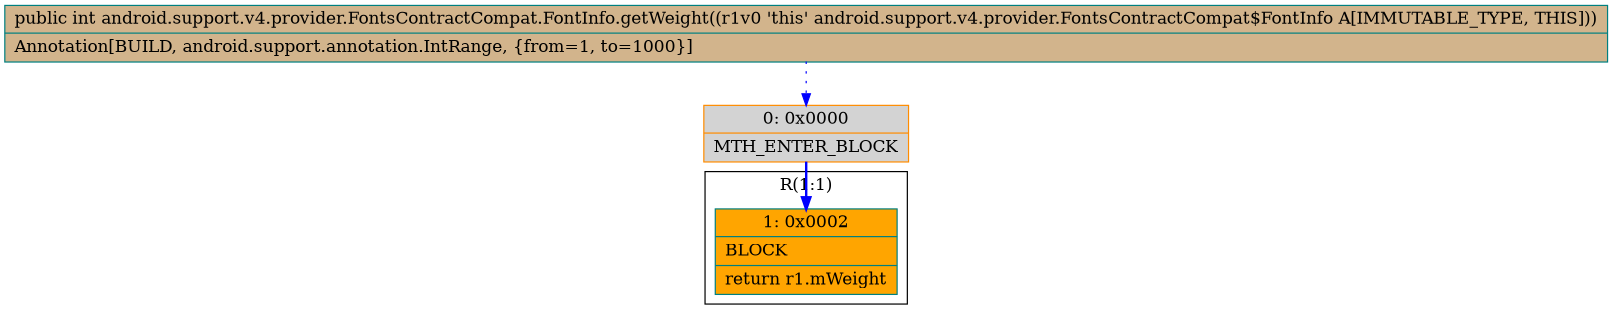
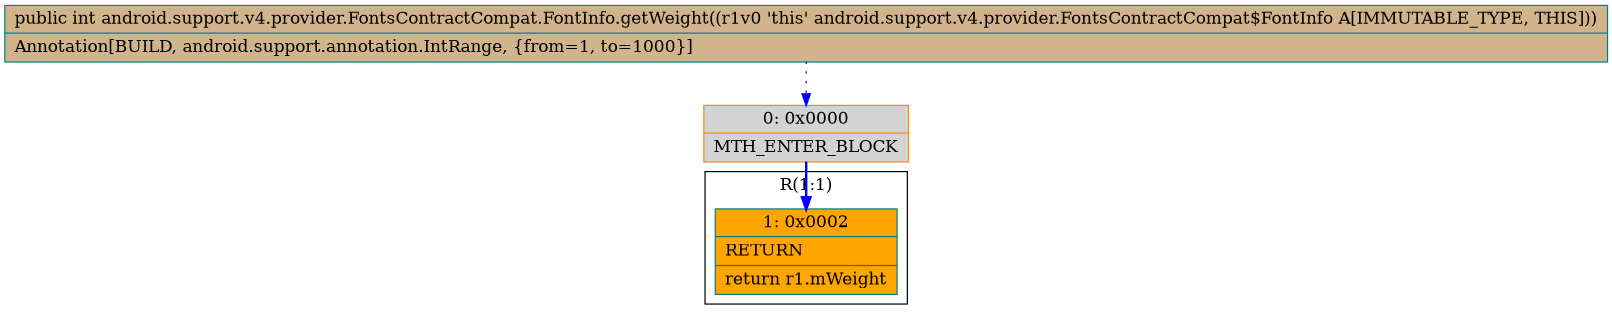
node "1: 0x0002": text "BLOCK" -> "RETURN"
